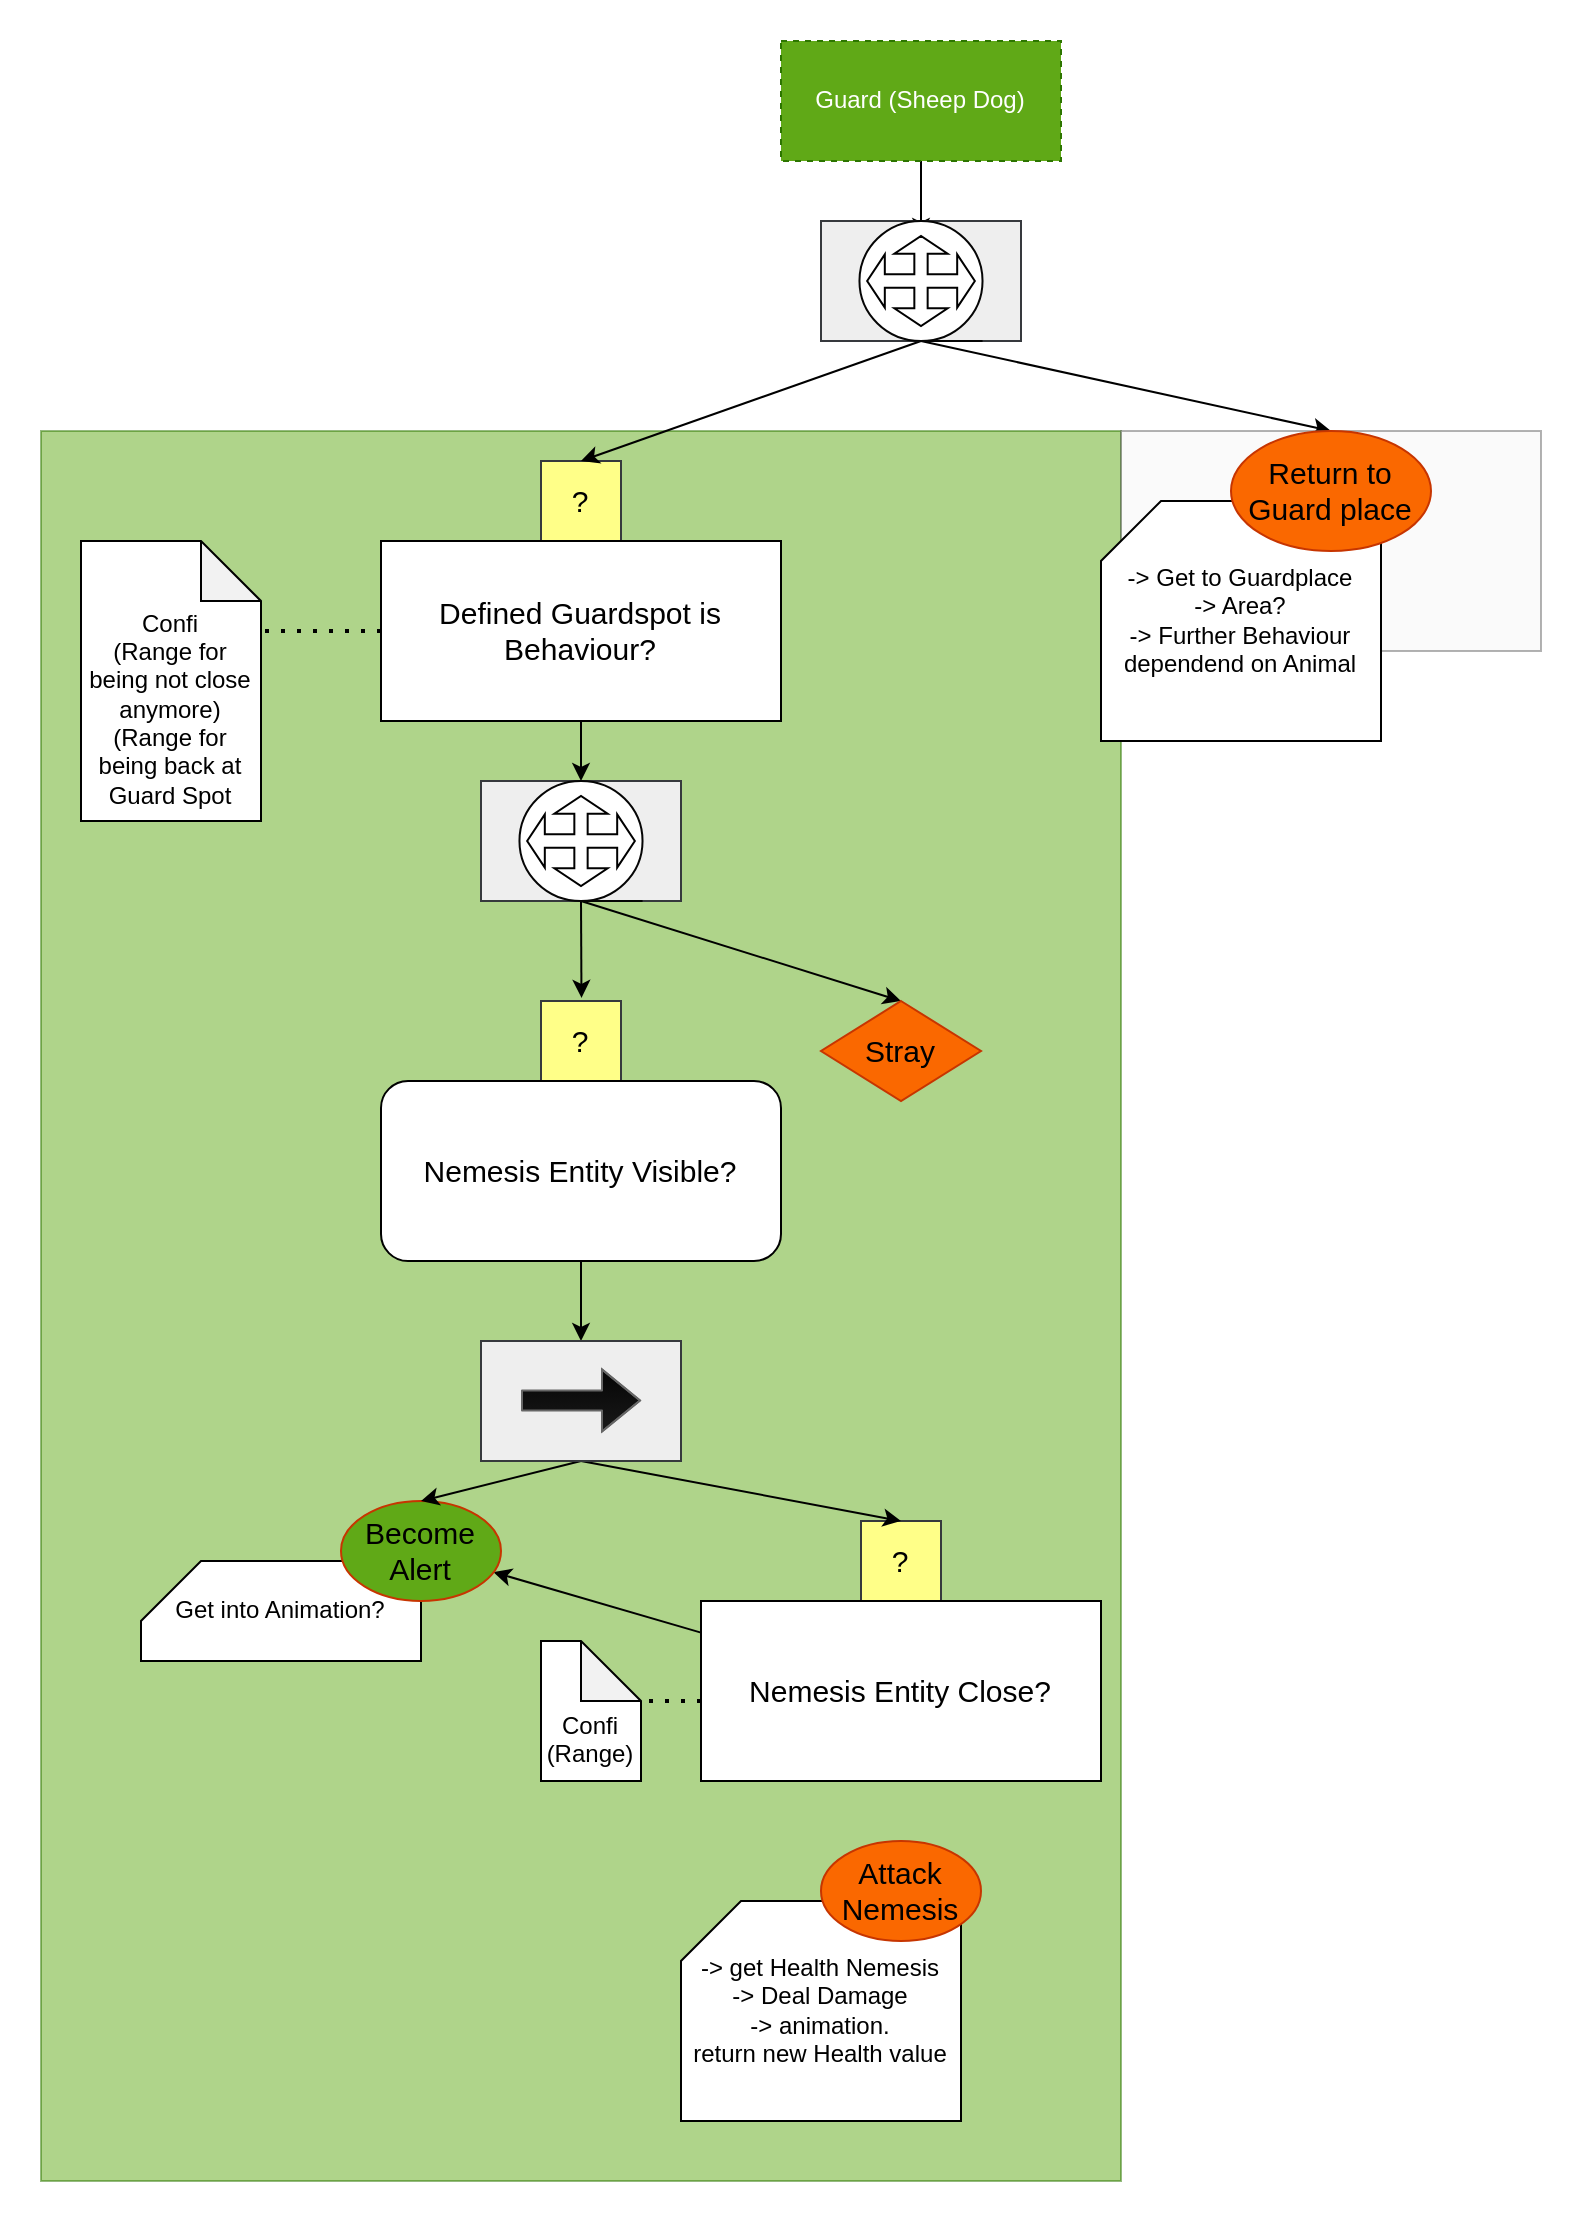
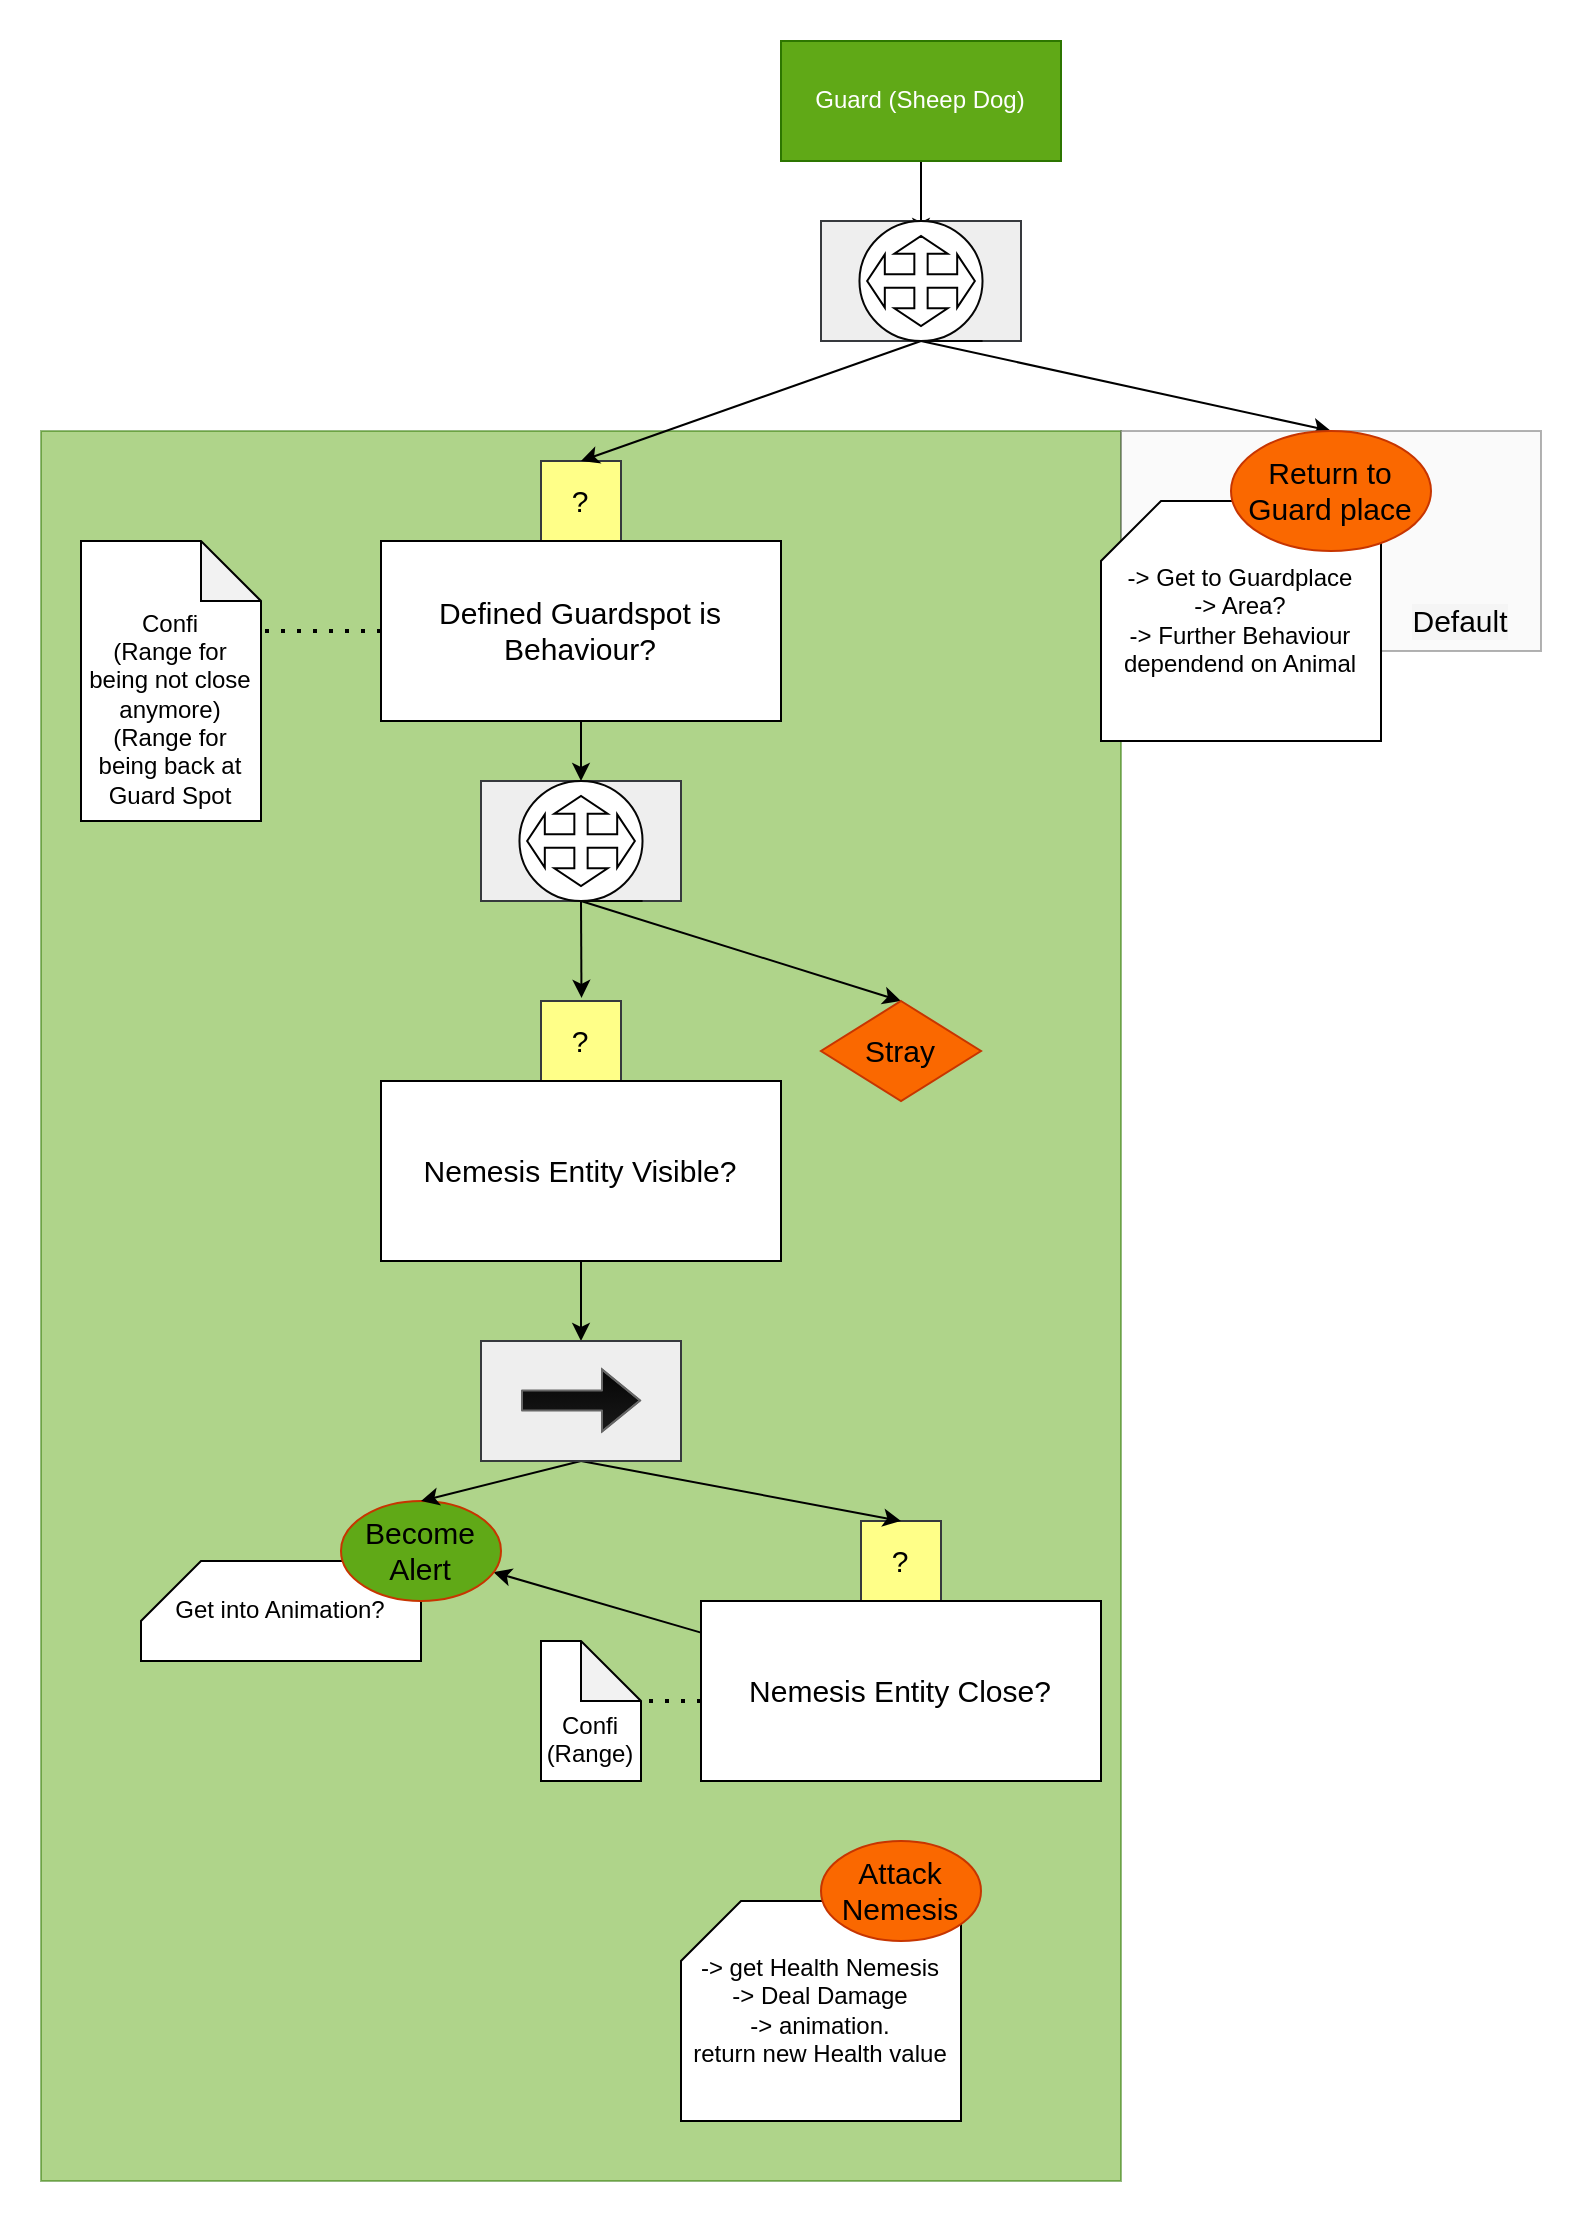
node "Guard (Sheep Dog)": style dashed -> solid
node "Default": added
node "Nemesis Entity Visible?": shape rounded rectangle -> rectangle
